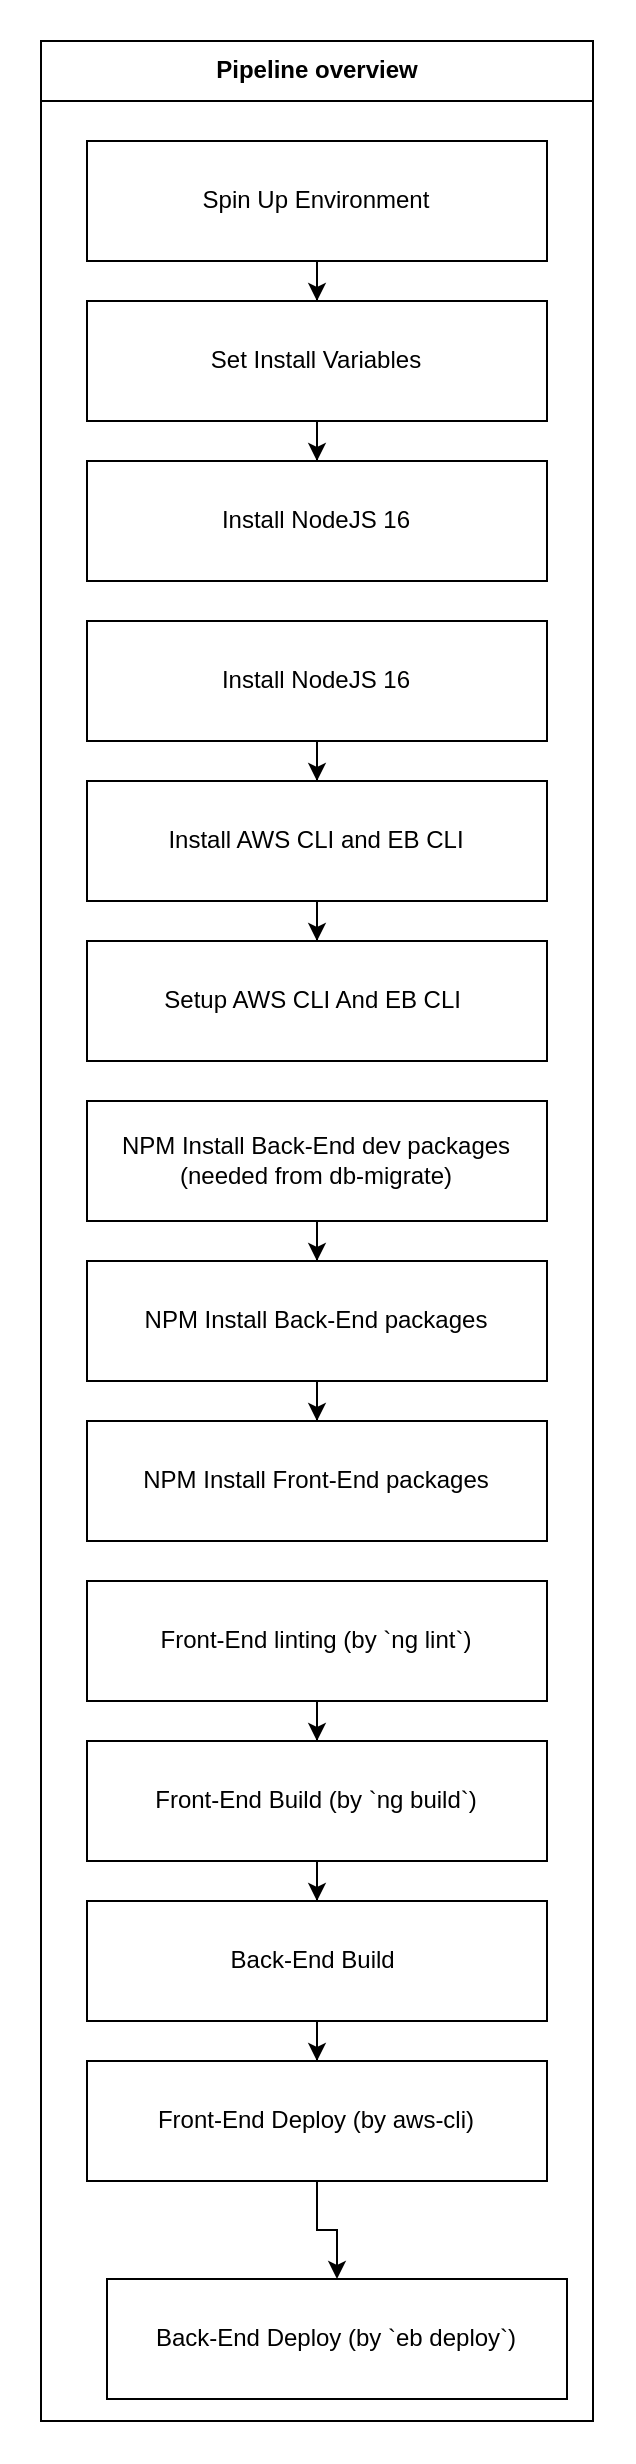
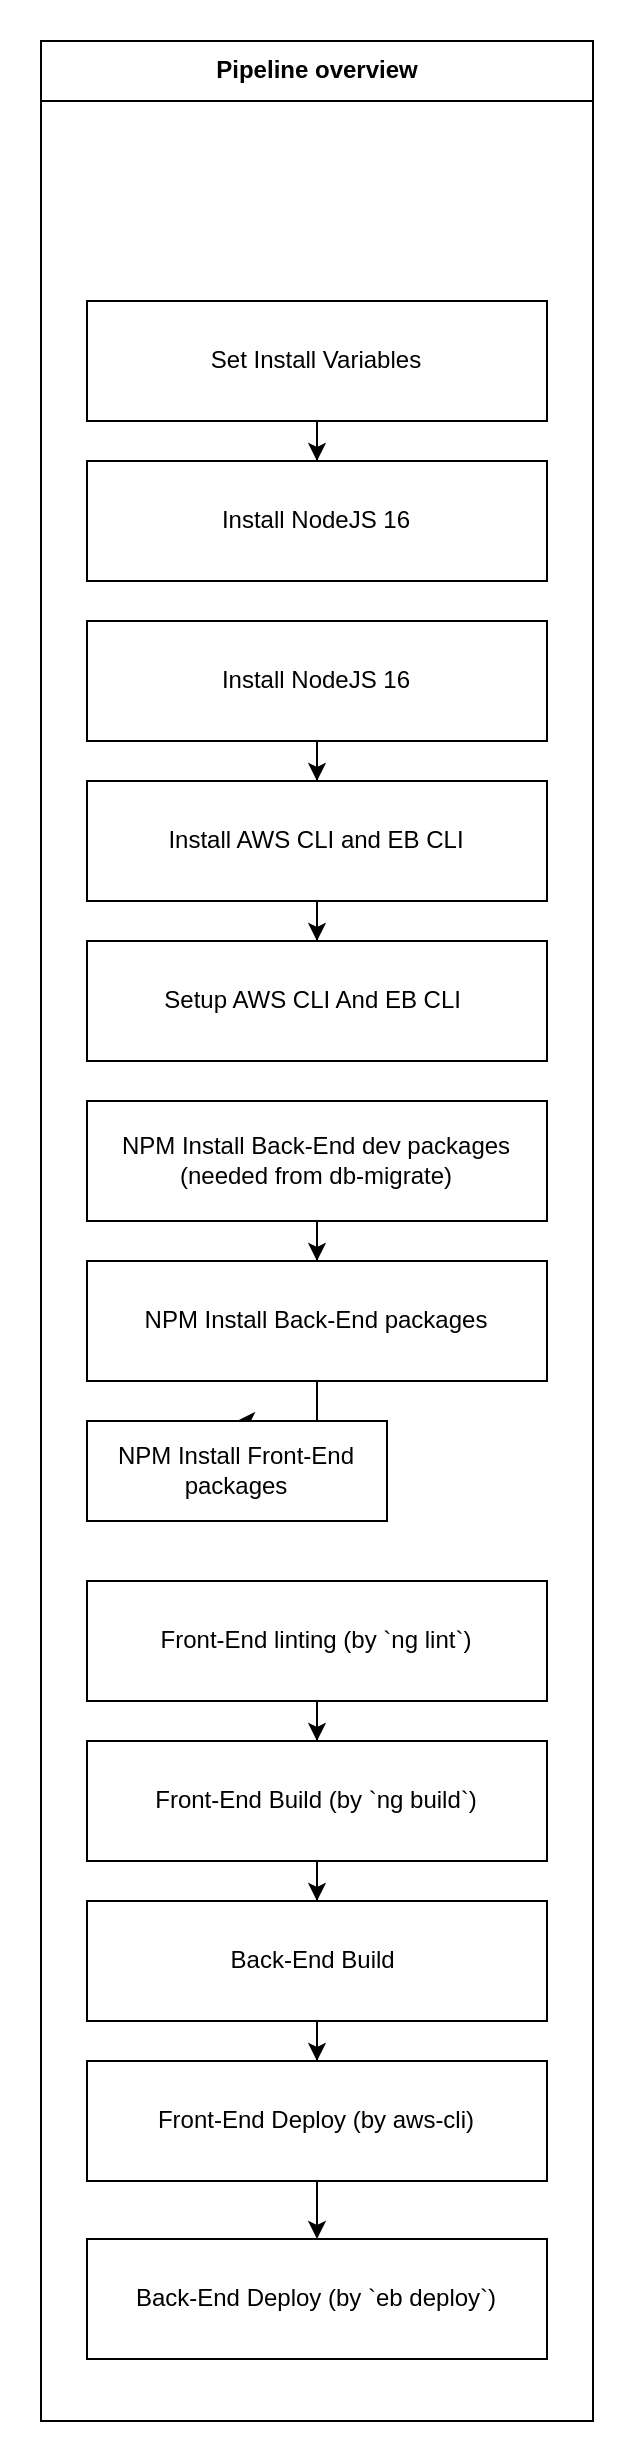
node "Spin Up Environment": removed
edge "Spin Up Environment" -> "Set Install Variables": removed
node "NPM Install Front-End packages": size 460x120 -> 300x100
node "Back-End Deploy (by `eb deploy`)": moved (337, 2339) -> (317, 2299)
